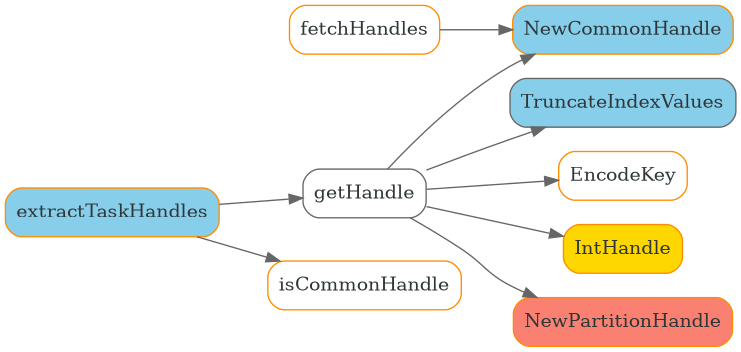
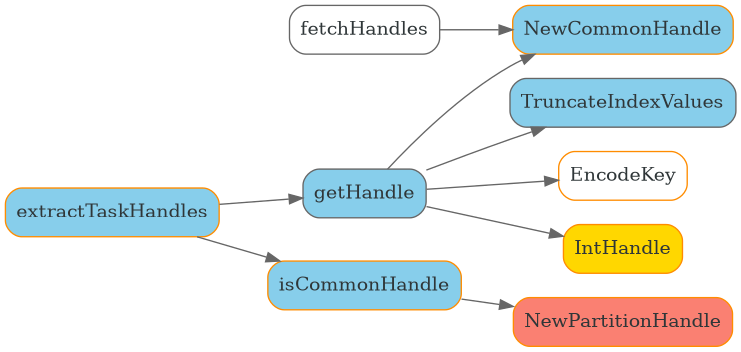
node "fetchHandles": color darkorange -> gray40
node "getHandle": fillcolor white -> skyblue
edge "getHandle" -> "NewPartitionHandle": now "isCommonHandle" -> "NewPartitionHandle"
node "isCommonHandle": fillcolor white -> skyblue
